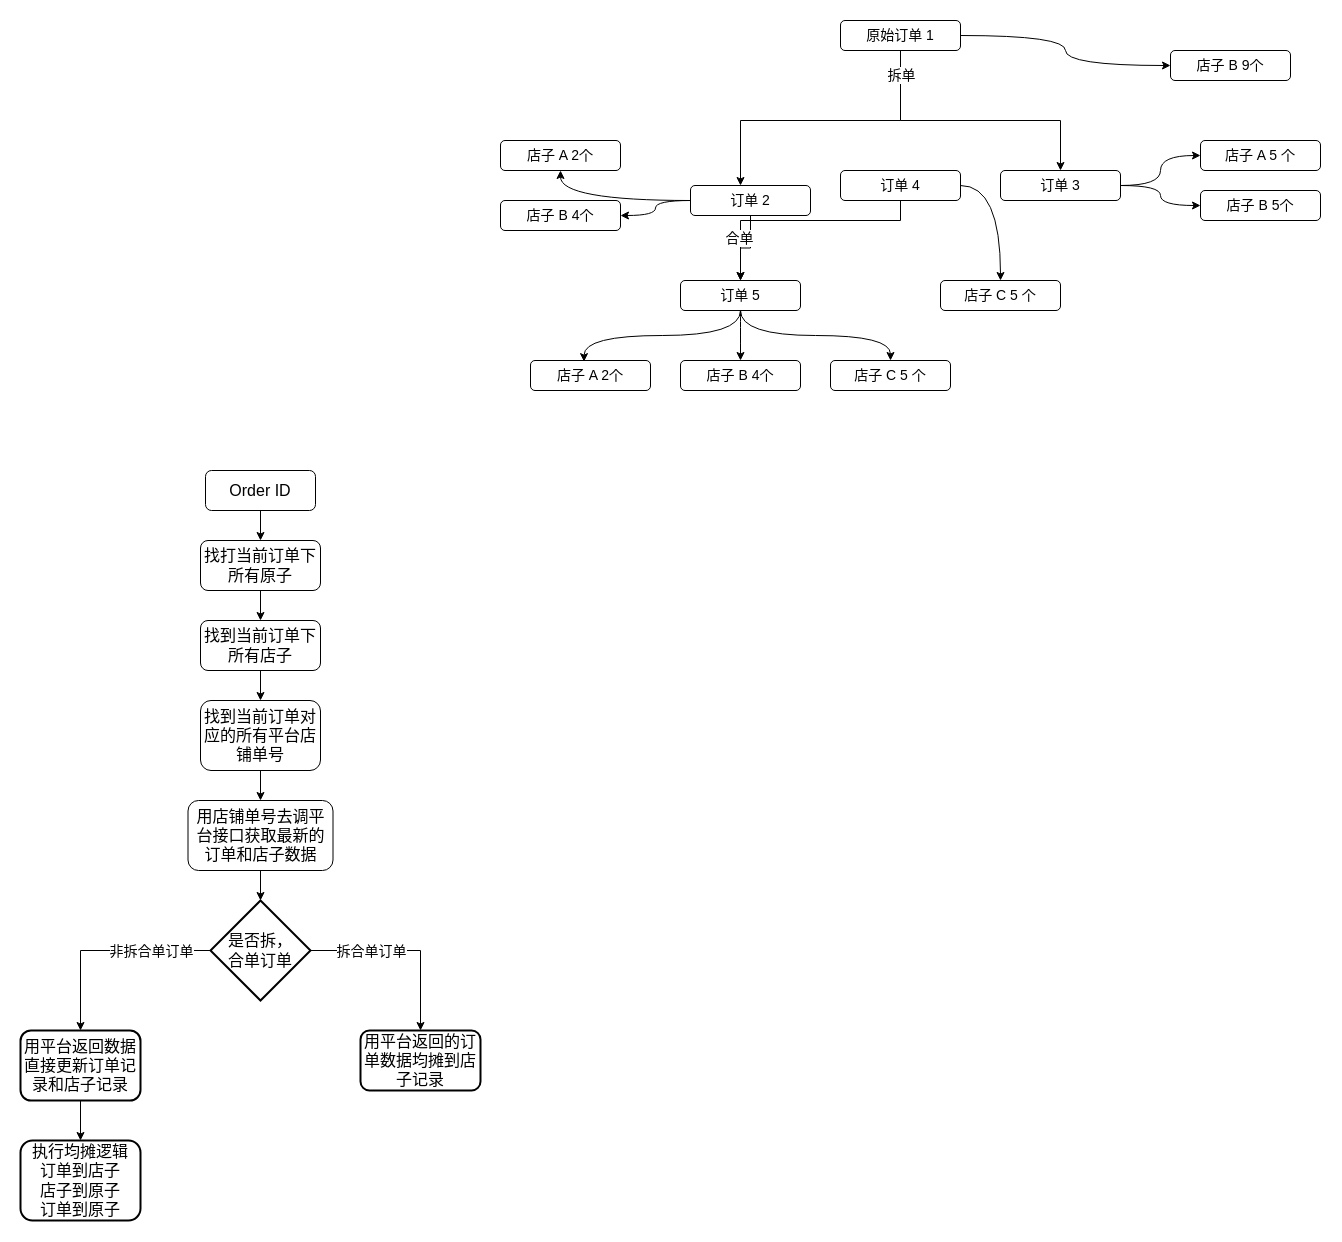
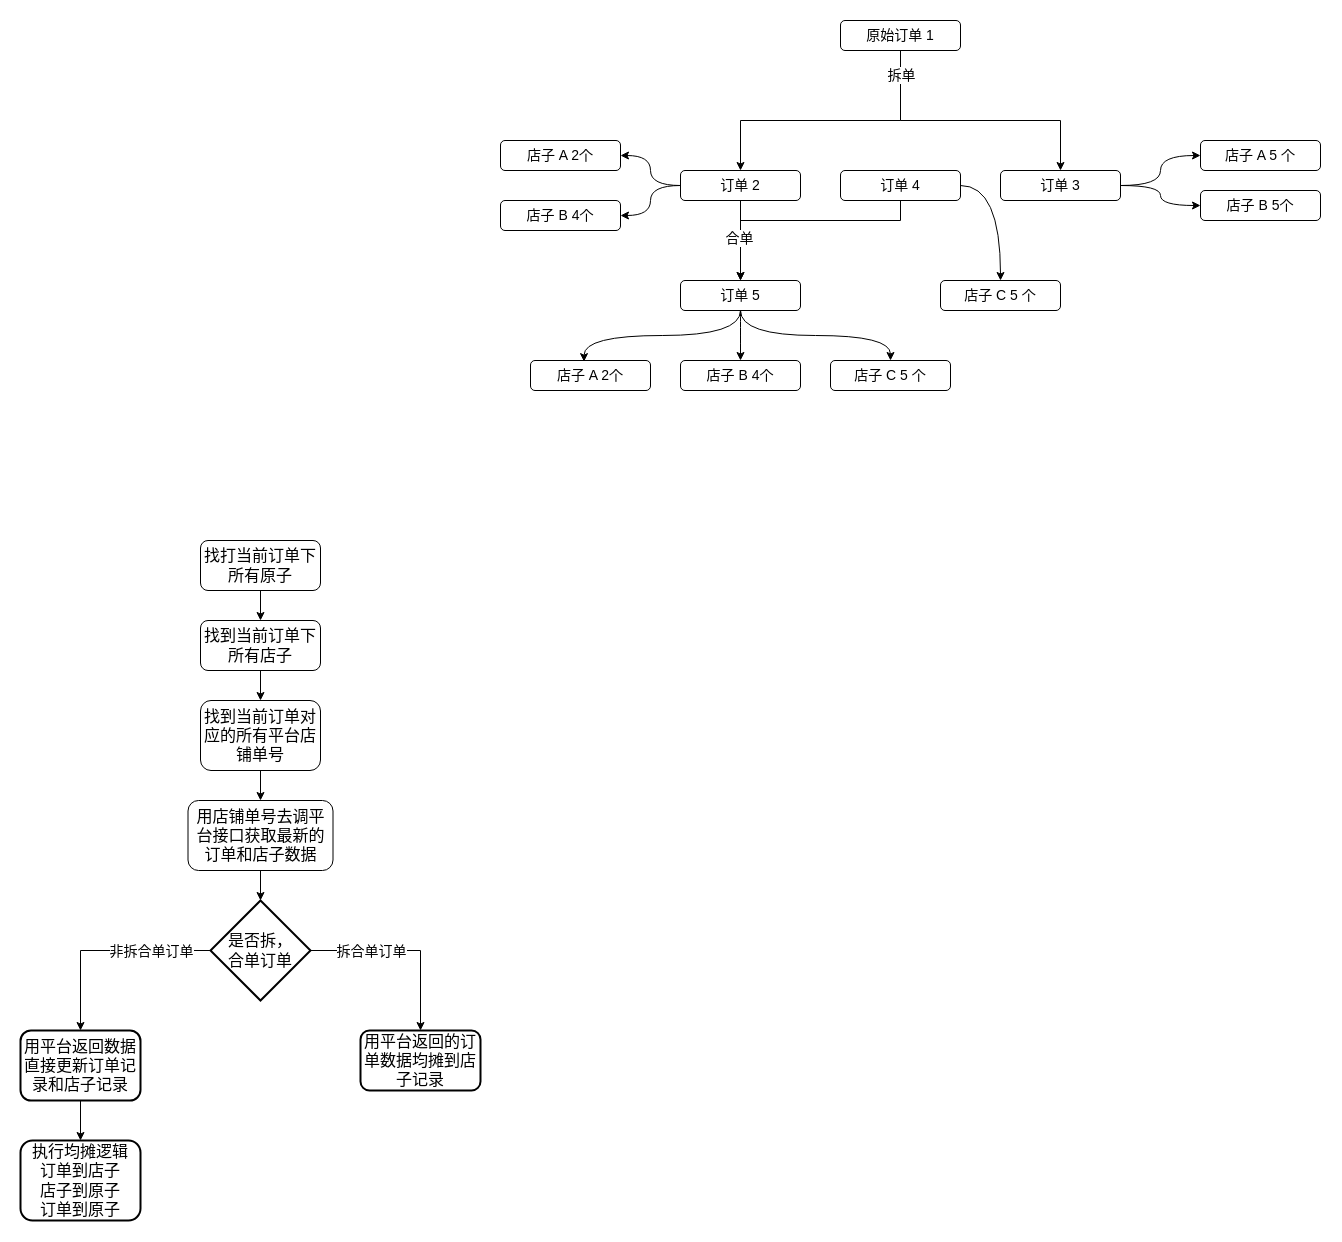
edge "原始订单 1" -> "店子 B 9个": removed
node "店子 B 9个": removed
node "订单 2": moved (751, 201) -> (741, 186)
node "Order ID": removed
edge "Order ID" -> "找打当前订单下所有原子": removed
